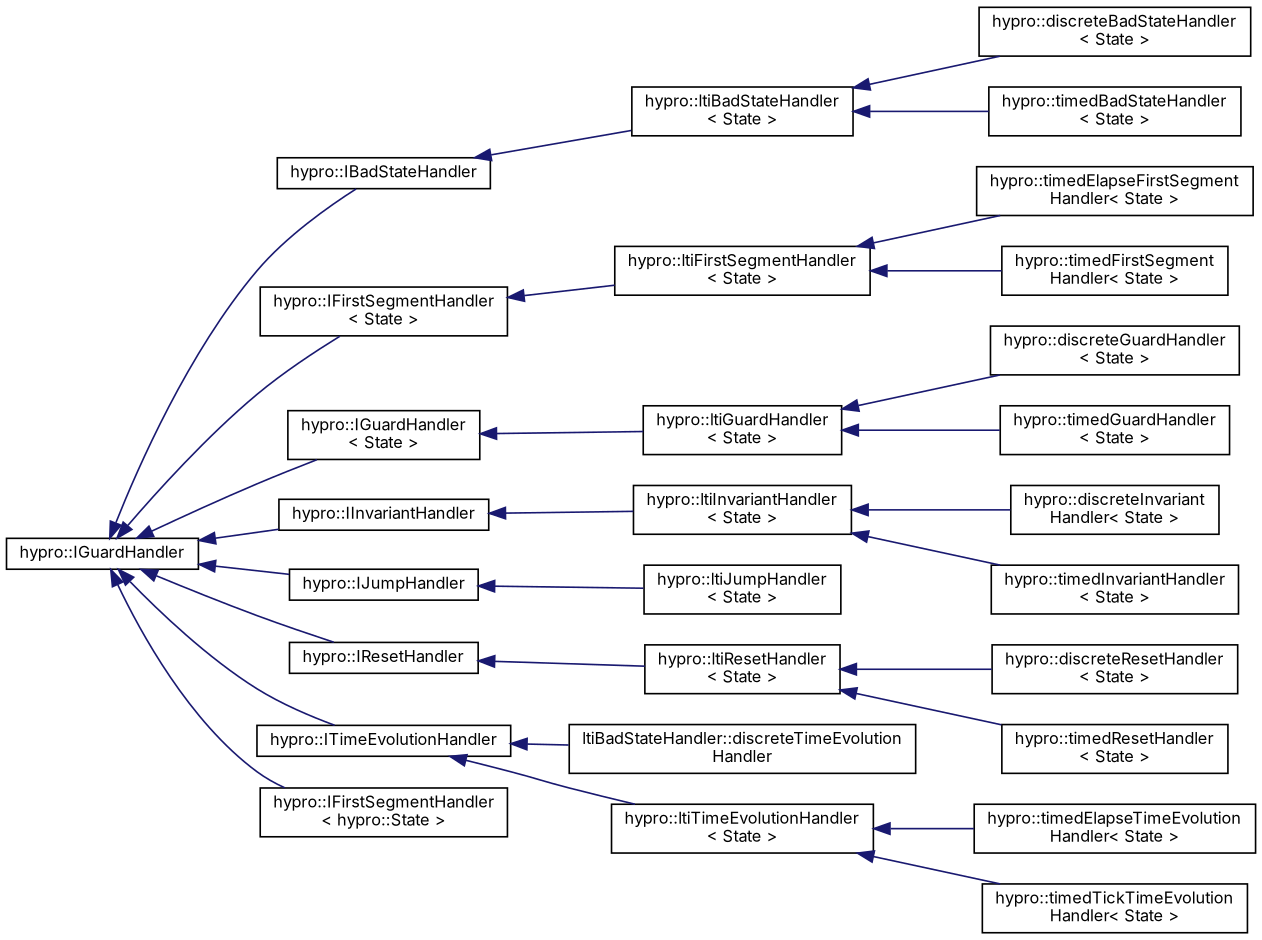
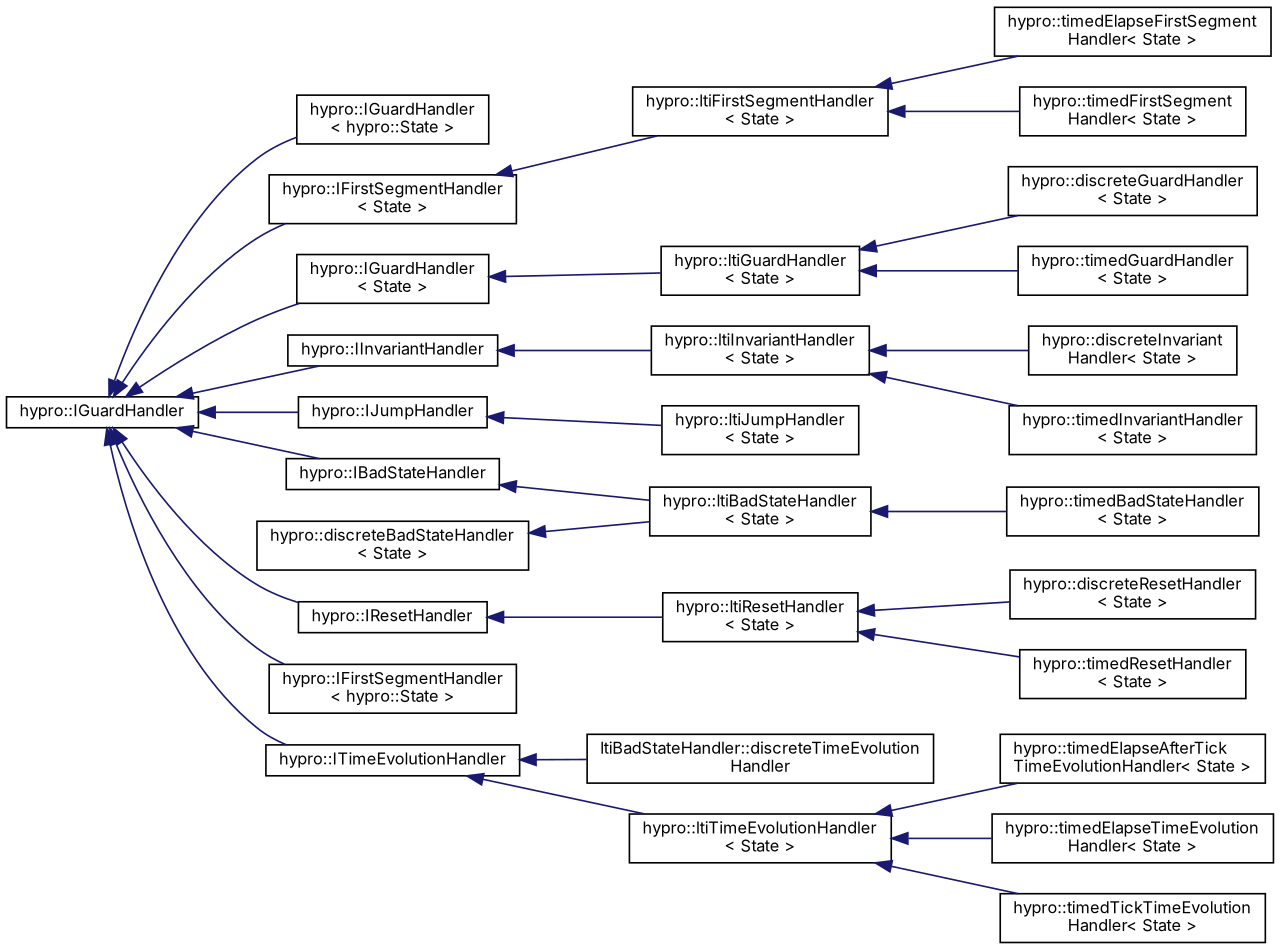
edge "hypro::discreteBadStateHandler < State >" -> "hypro::ltiBadStateHandler < State >": reversed
node "hypro::IGuardHandler < hypro::State >": added
node "hypro::timedElapseAfterTick TimeEvolutionHandler< State >": added
